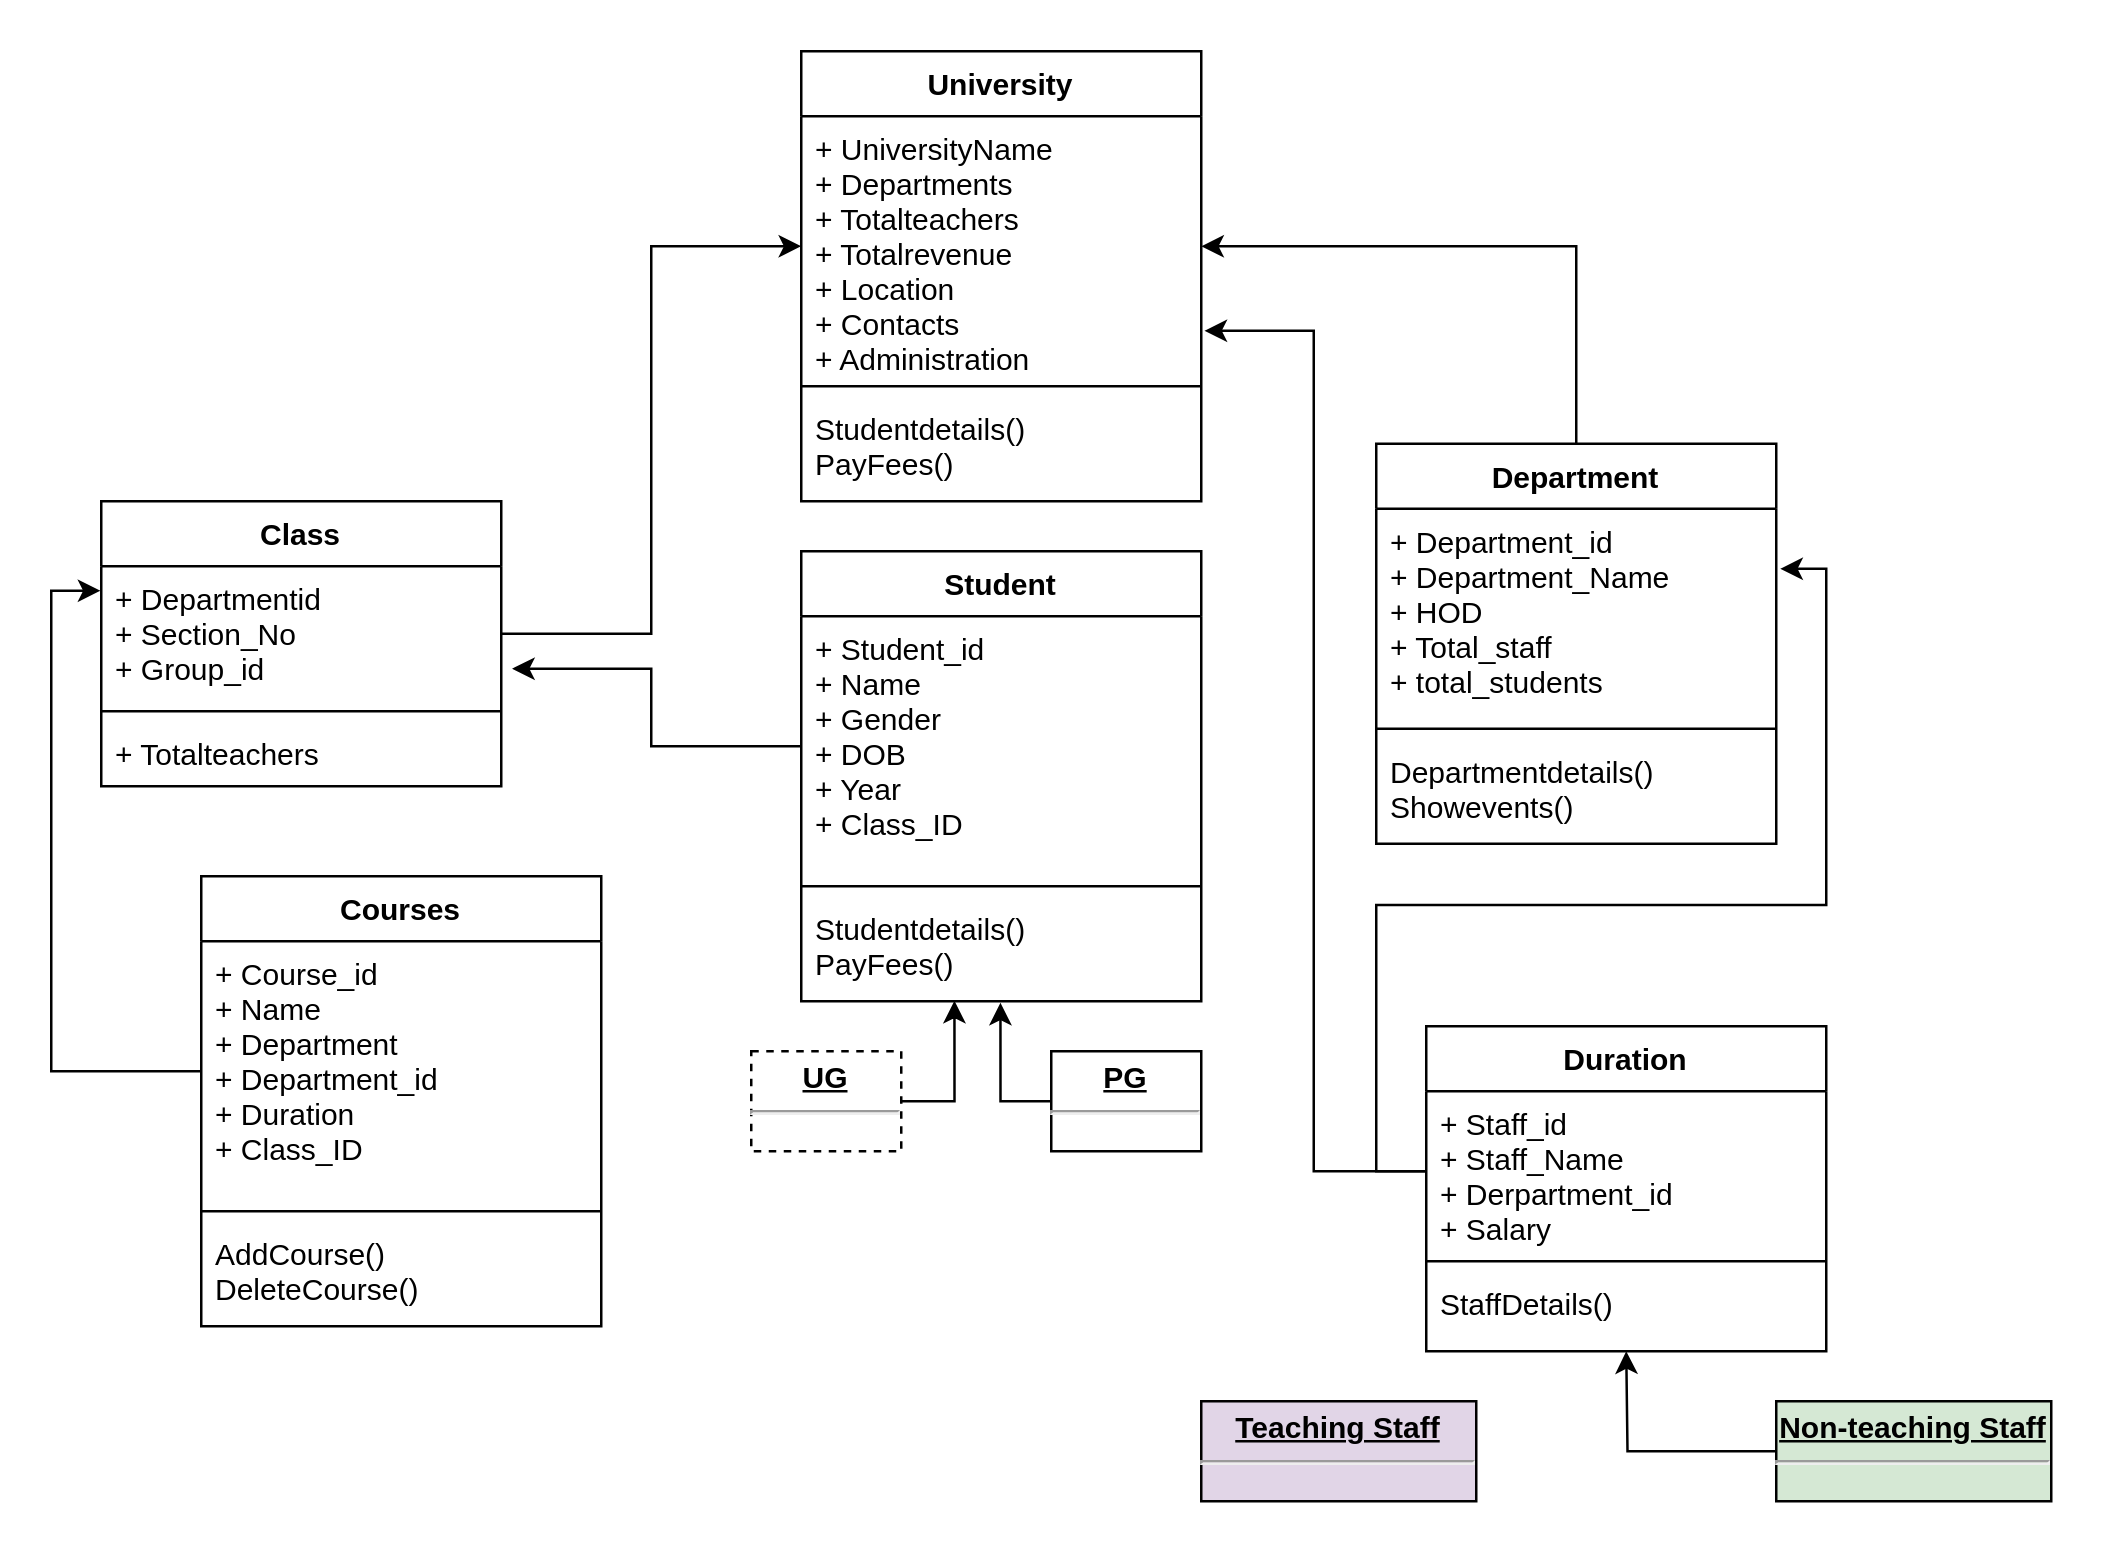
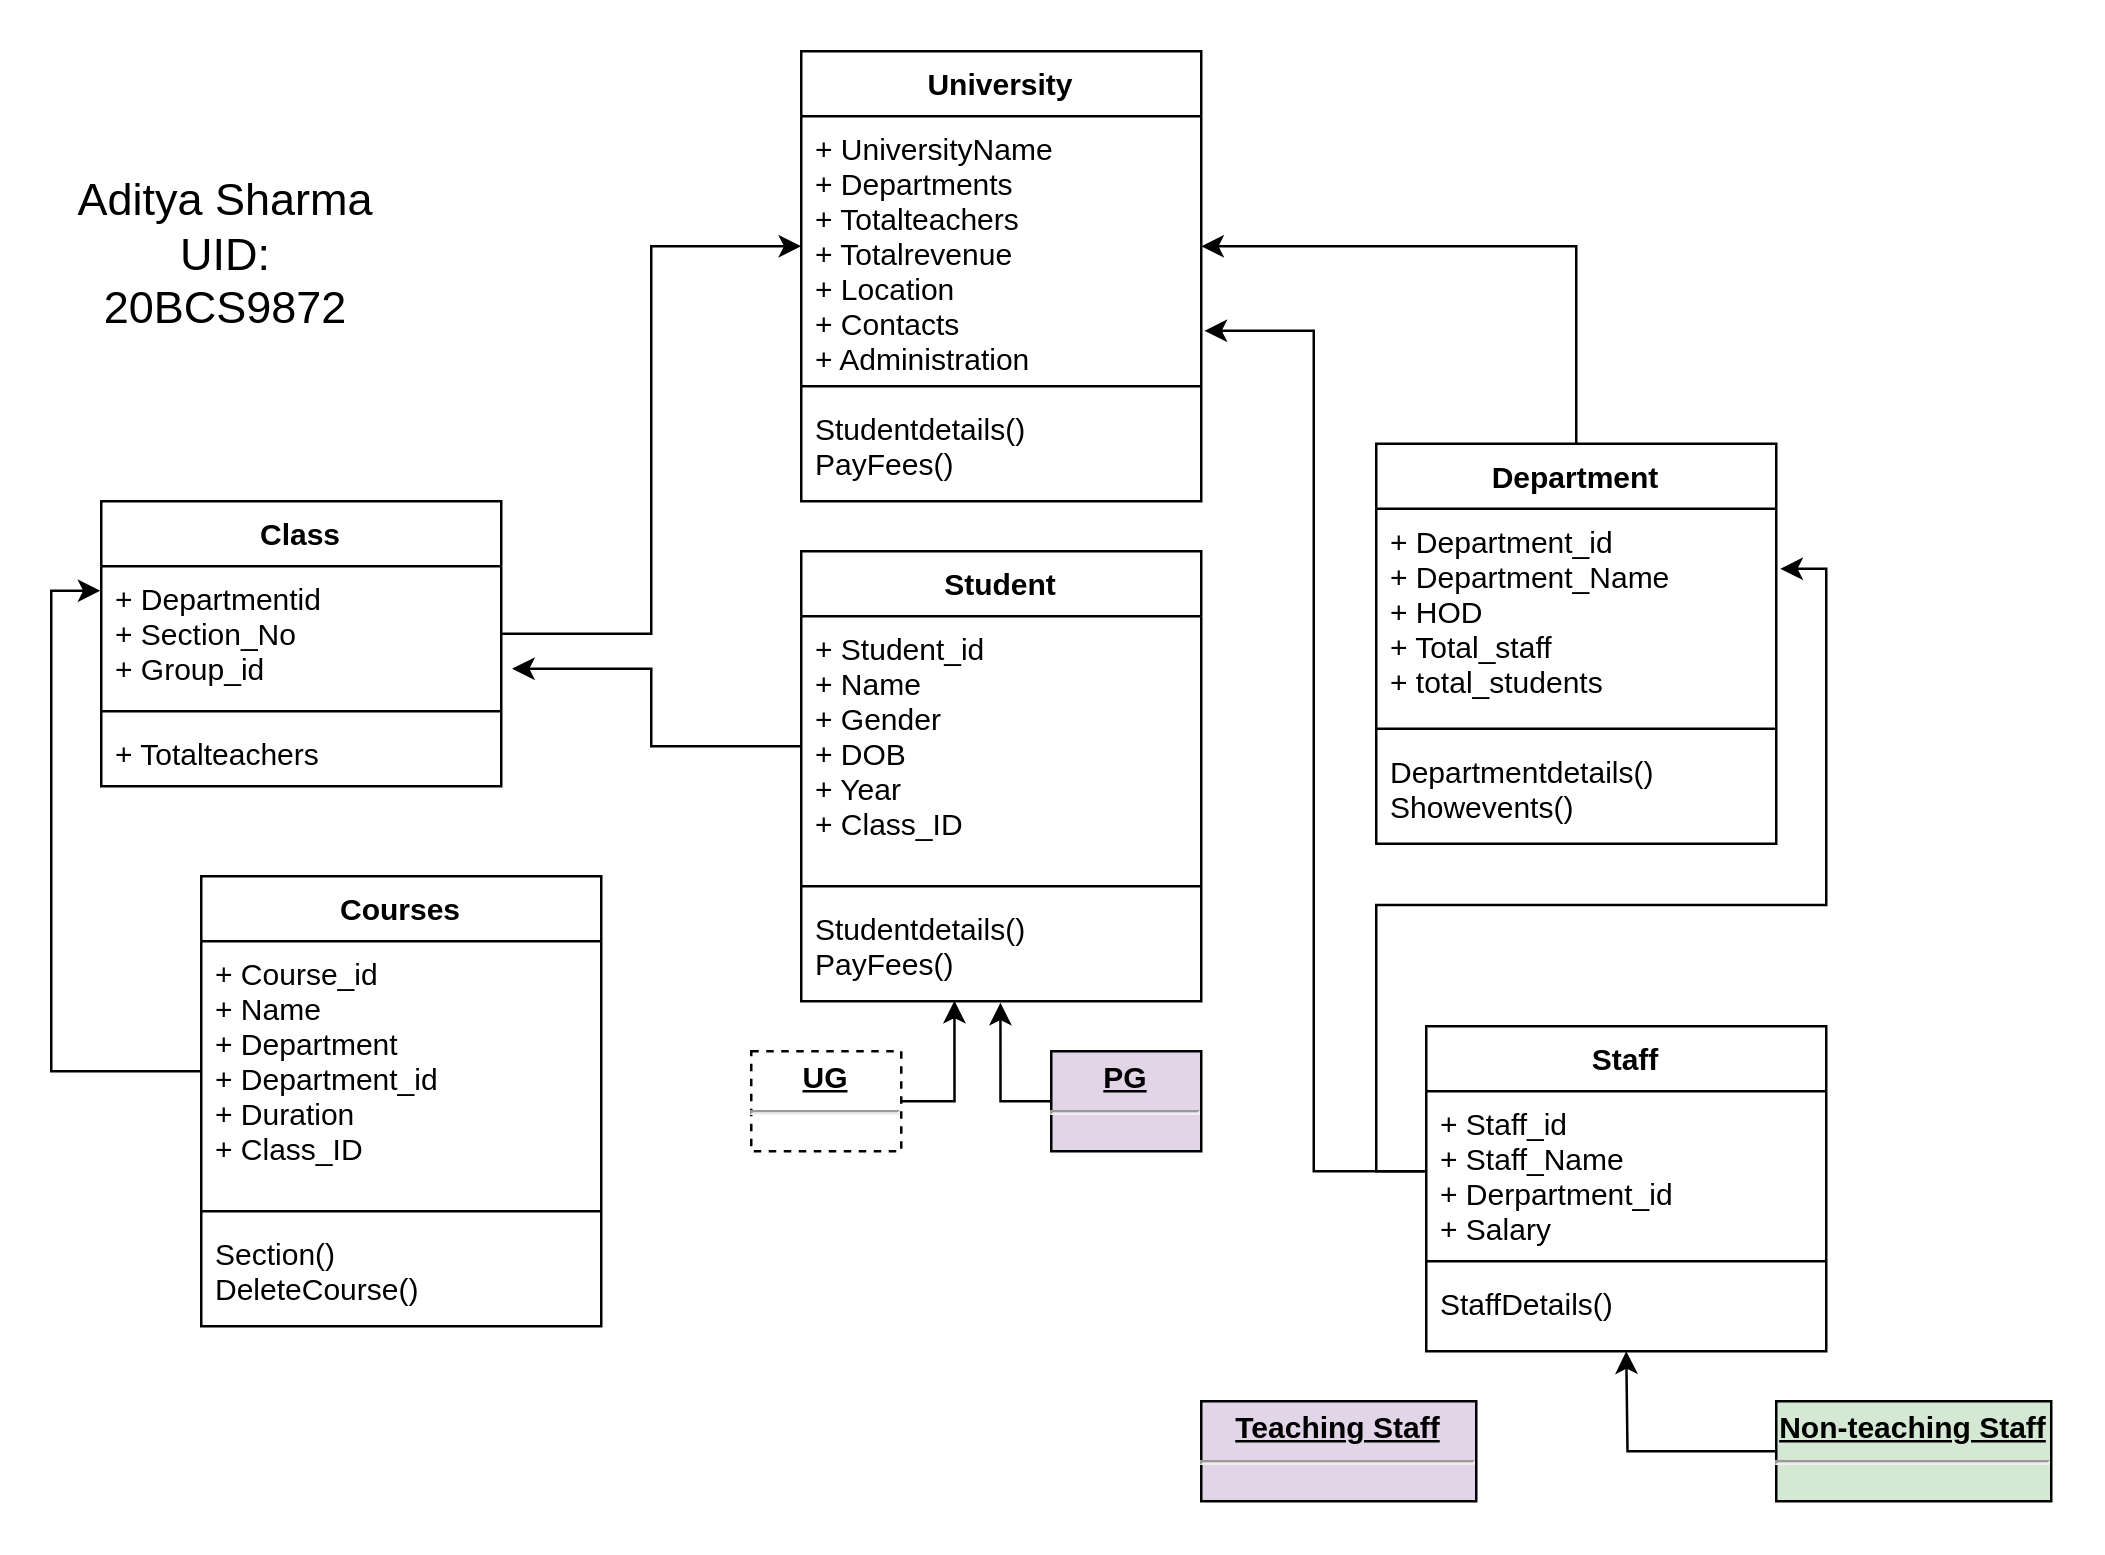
node "Aditya Sharma UID: 20BCS9872": added
node "Duration": label "Duration" -> "Staff"
node "PG": fillcolor #ffffff -> #e1d5e7
node "AddCourse() DeleteCourse()": label "AddCourse() DeleteCourse()" -> "Section() DeleteCourse()"
